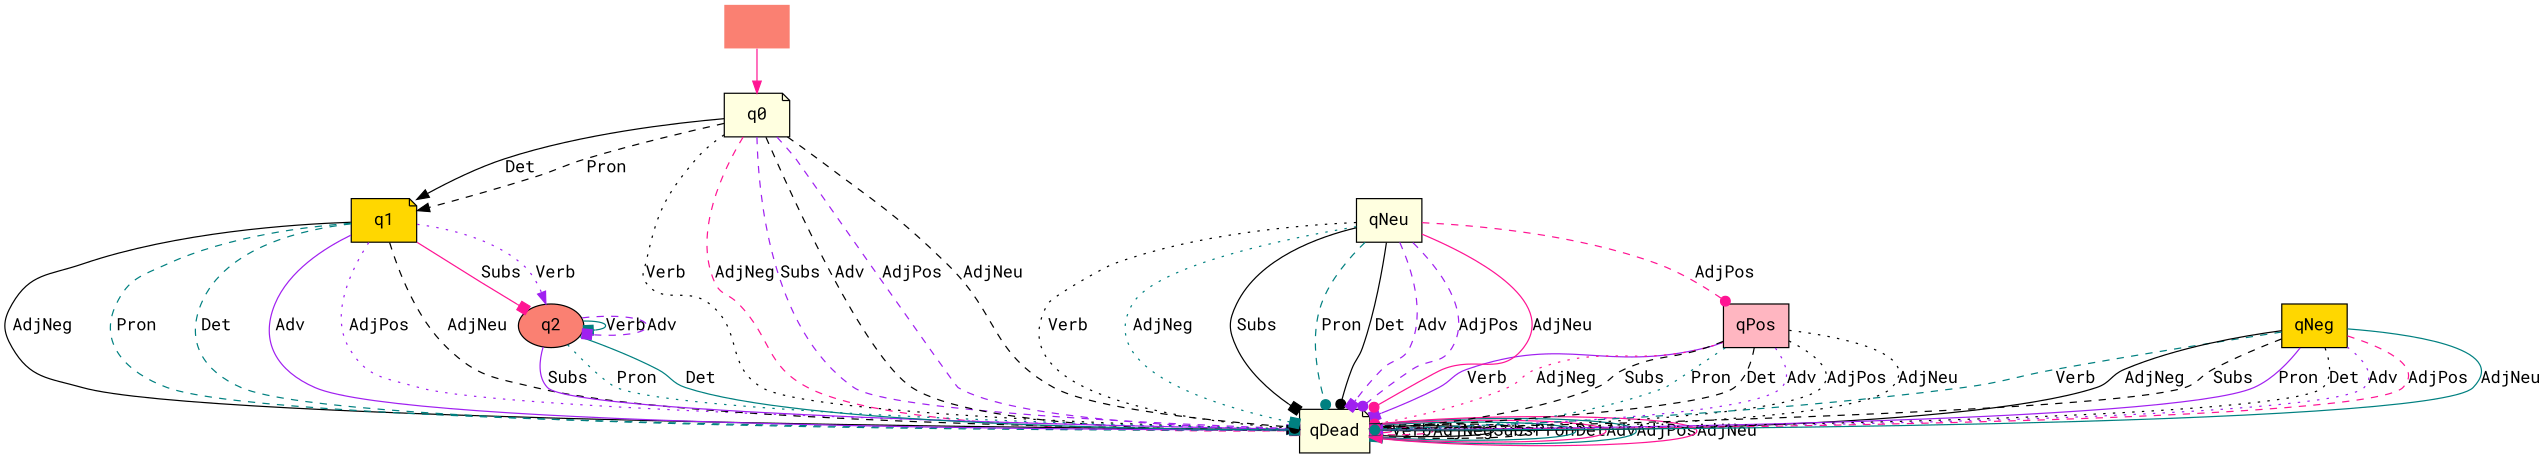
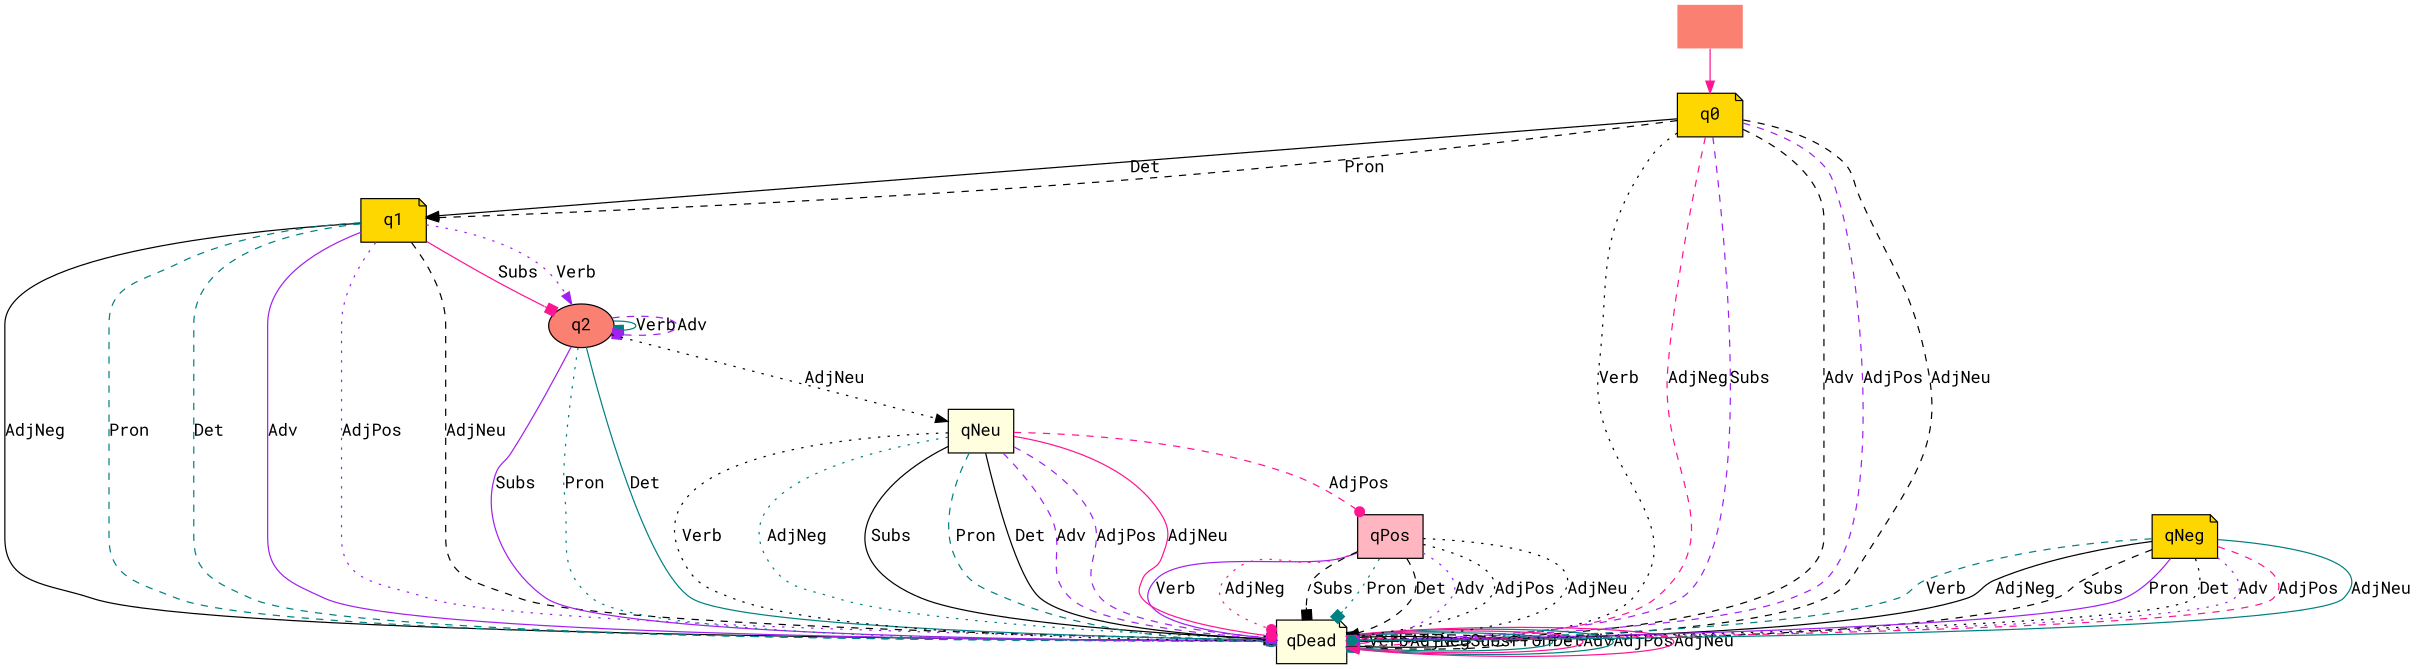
node "q0": fillcolor lightyellow -> gold
node "qNeg": shape box -> note
edge "q2" -> "qNeu": added, label "AdjNeu"
